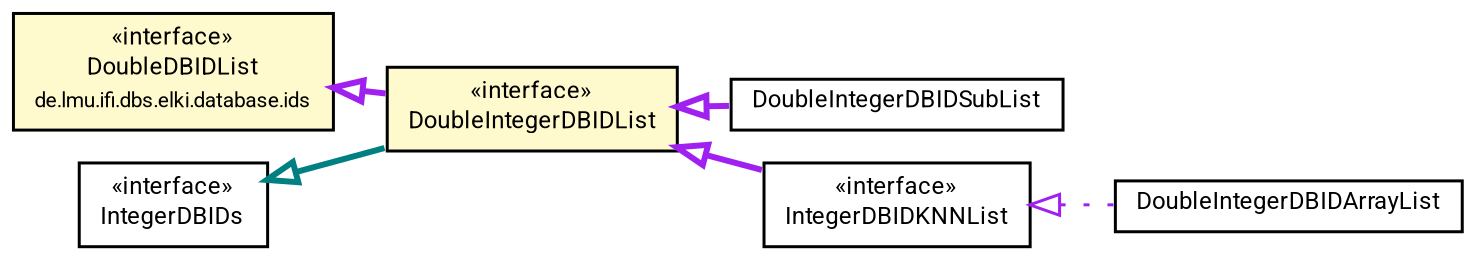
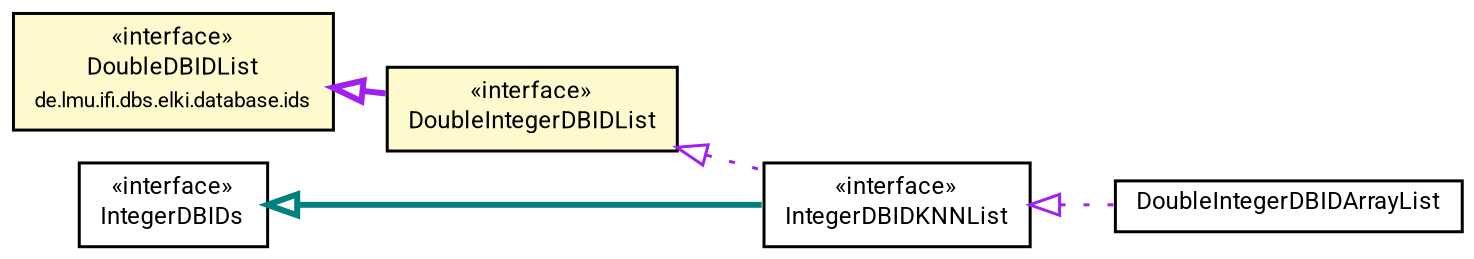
node "DoubleIntegerDBIDSubList": removed
edge "DoubleIntegerDBIDList" -> "IntegerDBIDs": now "IntegerDBIDKNNList" -> "IntegerDBIDs"
edge "IntegerDBIDKNNList" -> "DoubleIntegerDBIDList": style bold -> dotted
